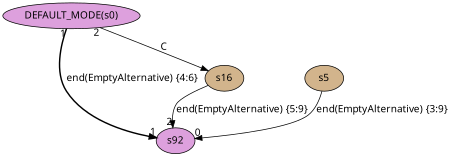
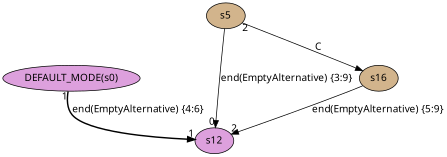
edge "DEFAULT_MODE(s0)" -> "s16": now "s5" -> "s16"
node "s92": label "s92" -> "s12"
